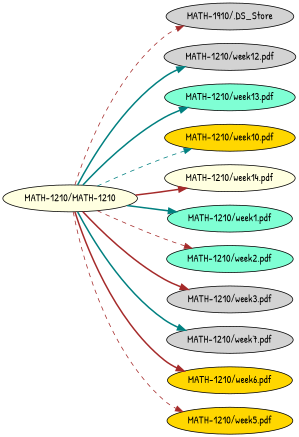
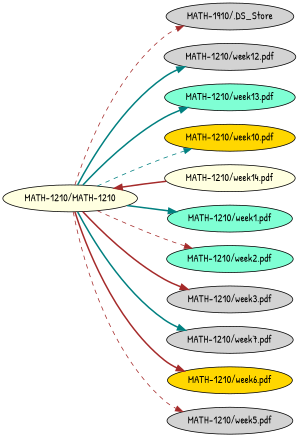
edge "MATH-1210/MATH-1210" -> "MATH-1210/week14.pdf": reversed
node "MATH-1210/week5.pdf": fillcolor gold -> lightgrey
